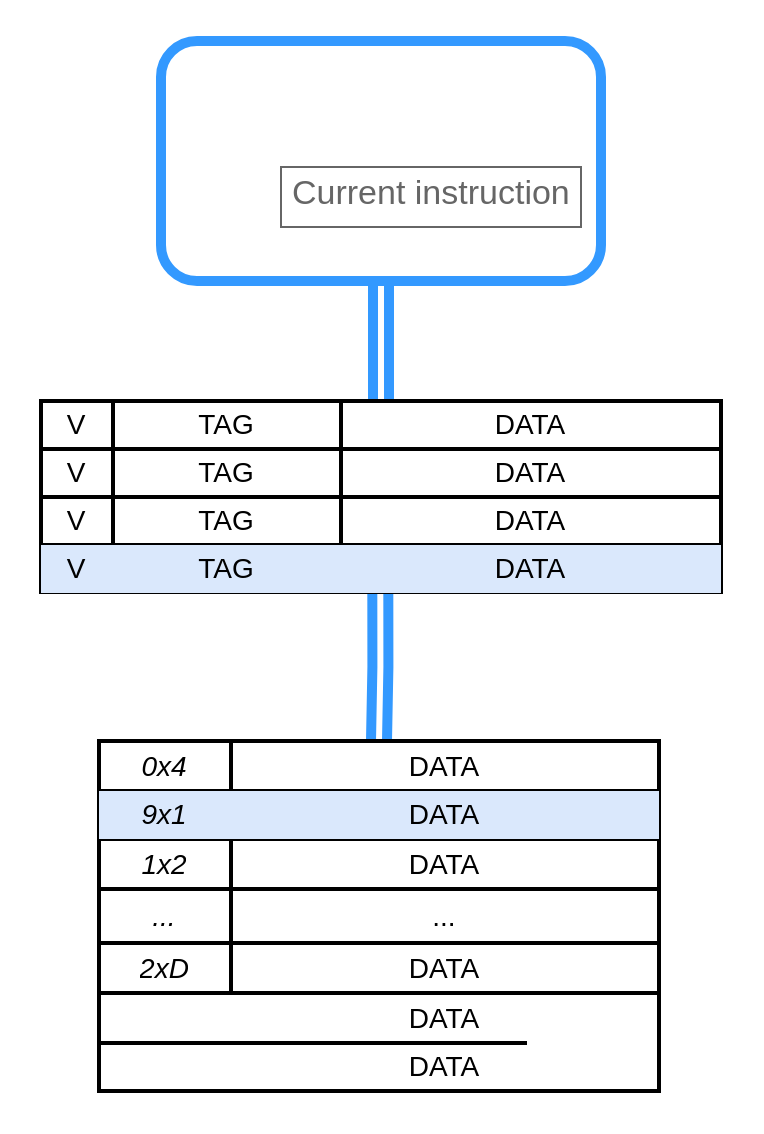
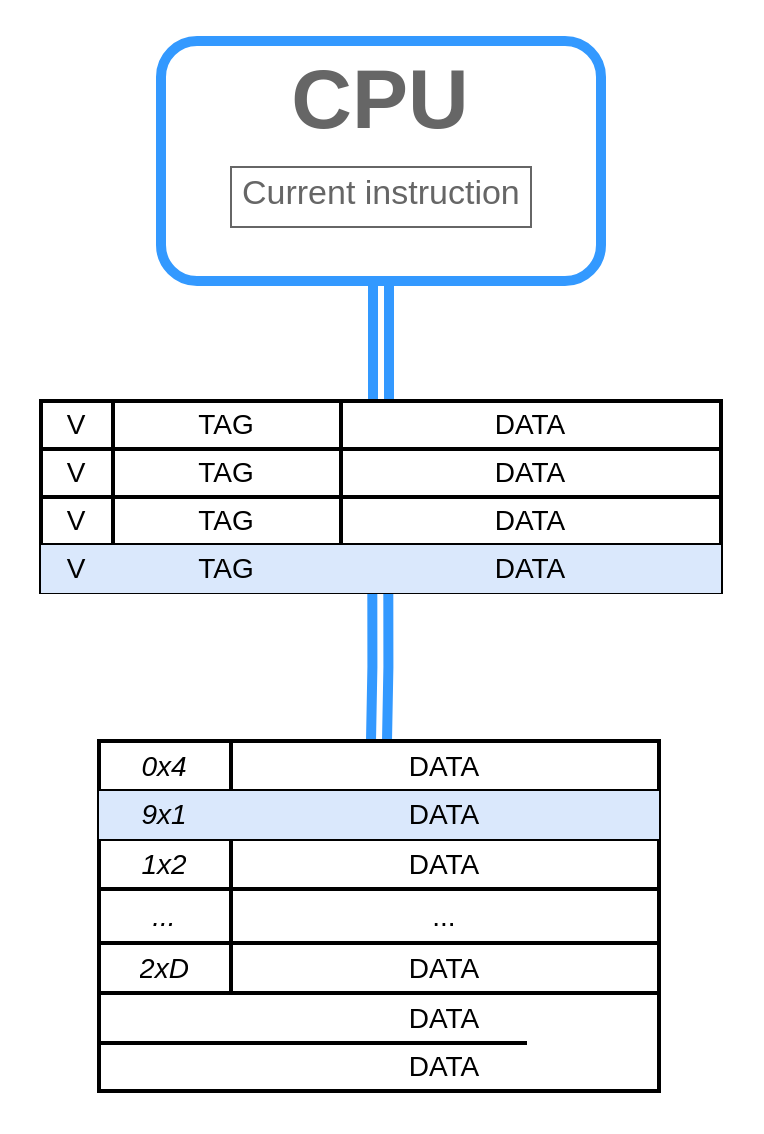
node "CPU": added
node "Current instruction": moved (431, 197) -> (381, 197)
